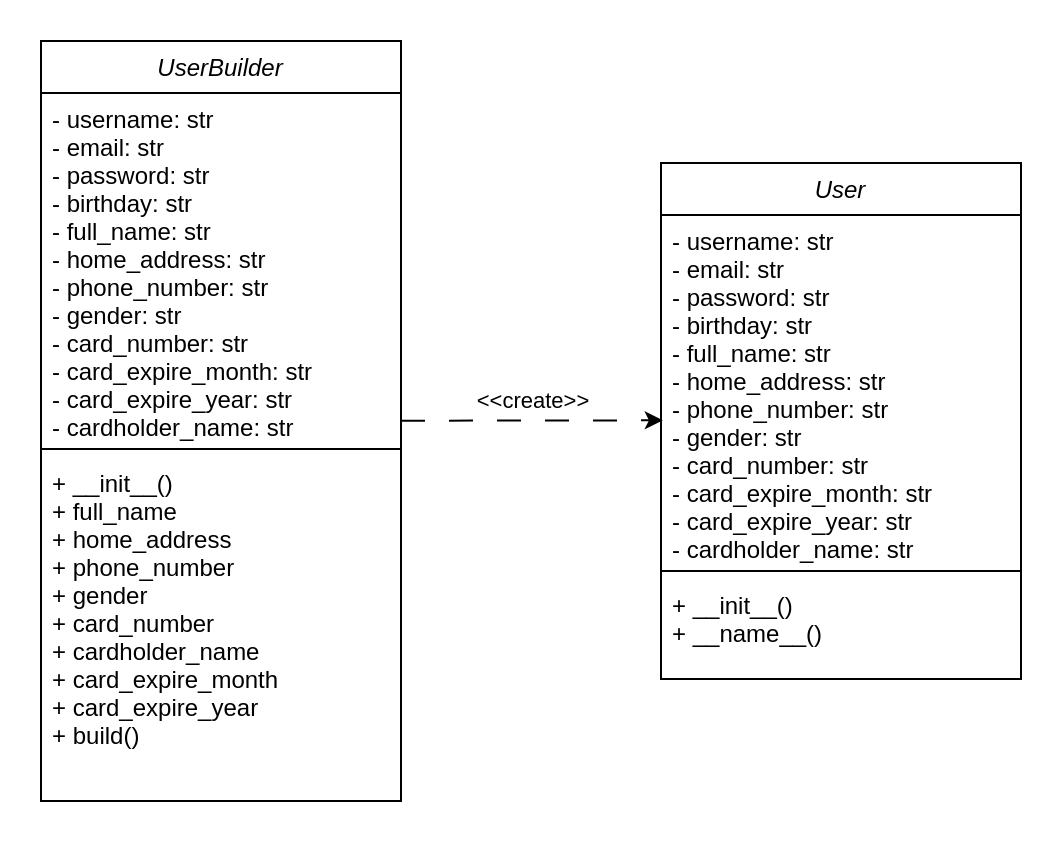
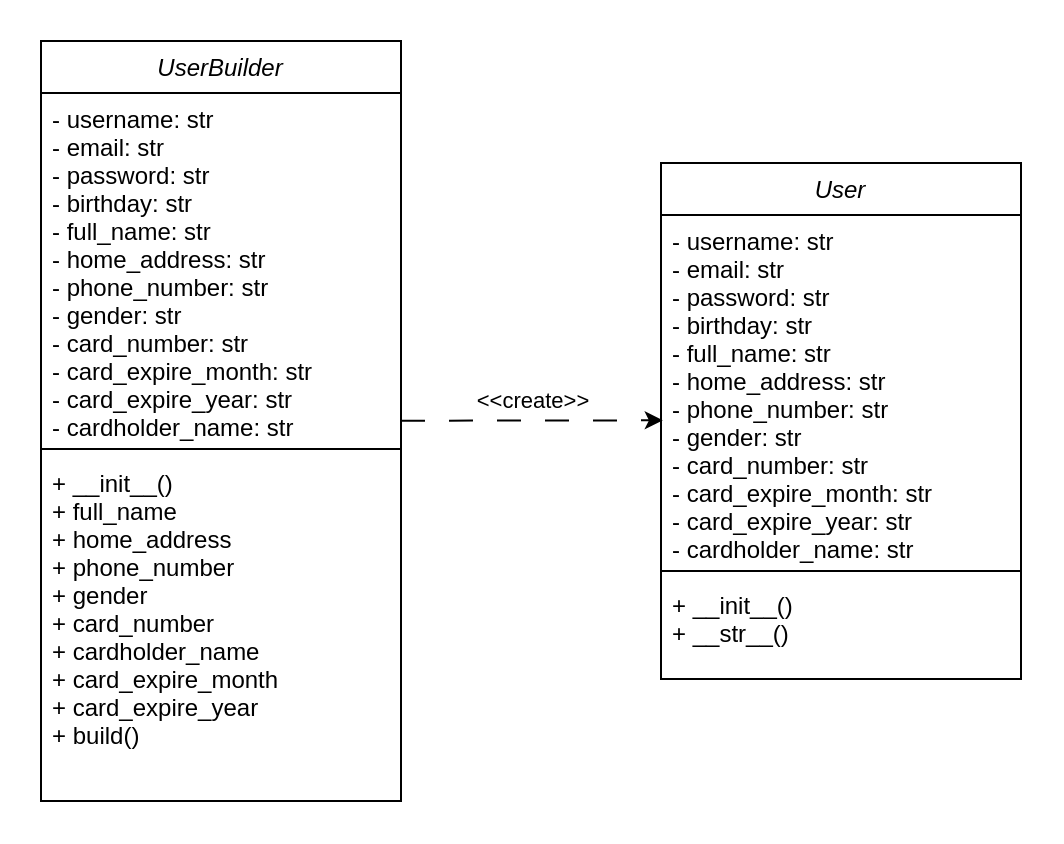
node "+ __init__() + __name__()": label "+ __init__() + __name__()" -> "+ __init__() + __str__()"
